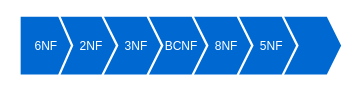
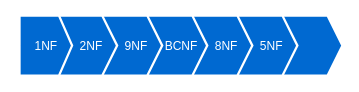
node "6NF": label "6NF" -> "1NF"
node "3NF": label "3NF" -> "9NF"
